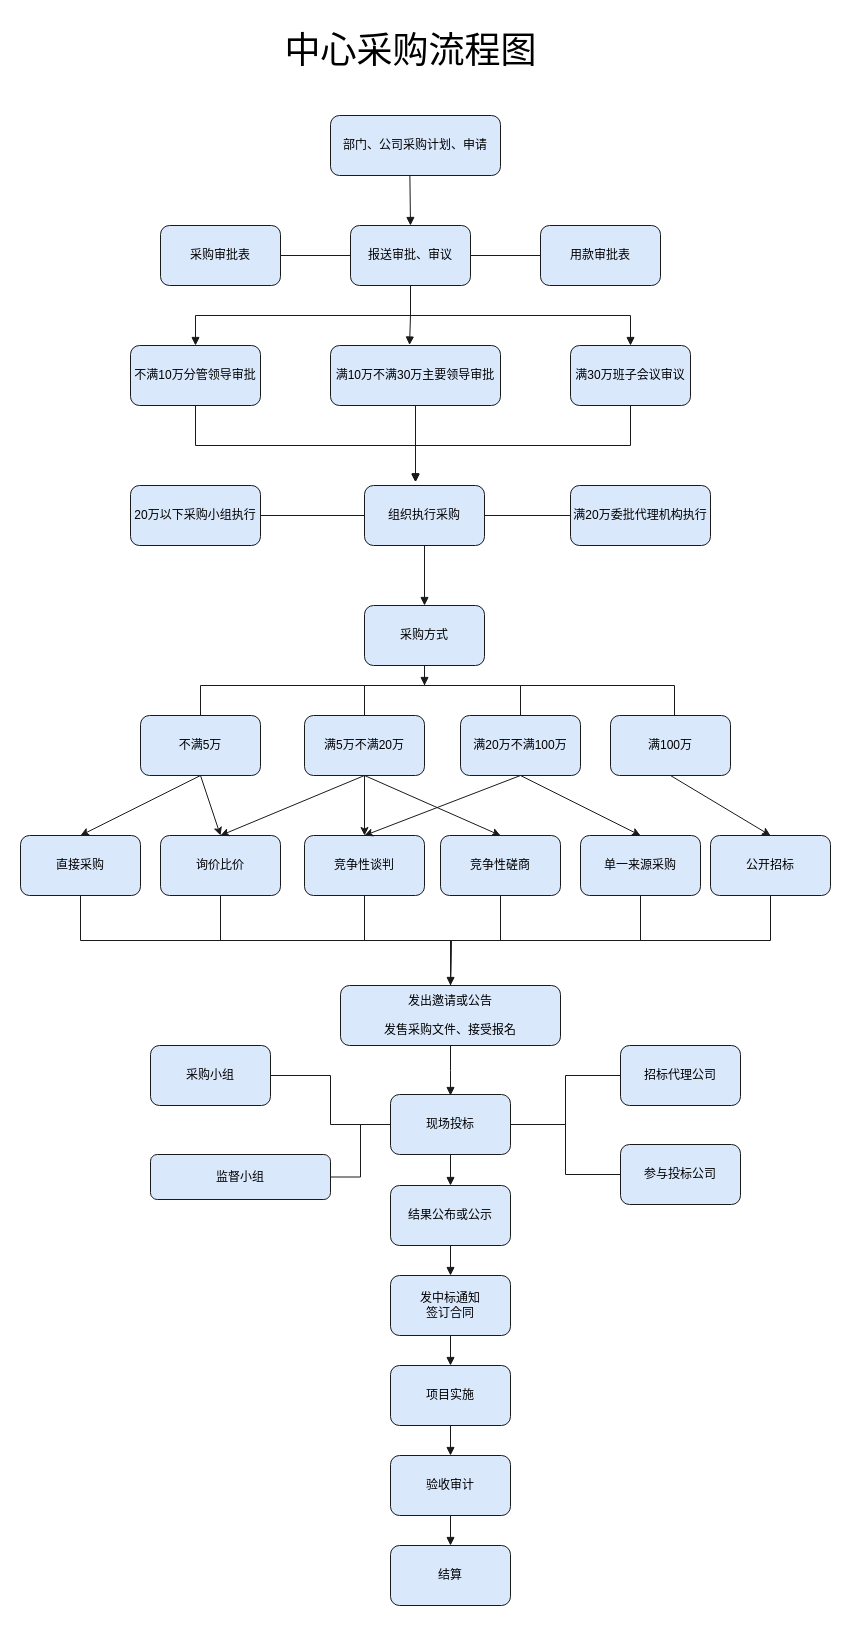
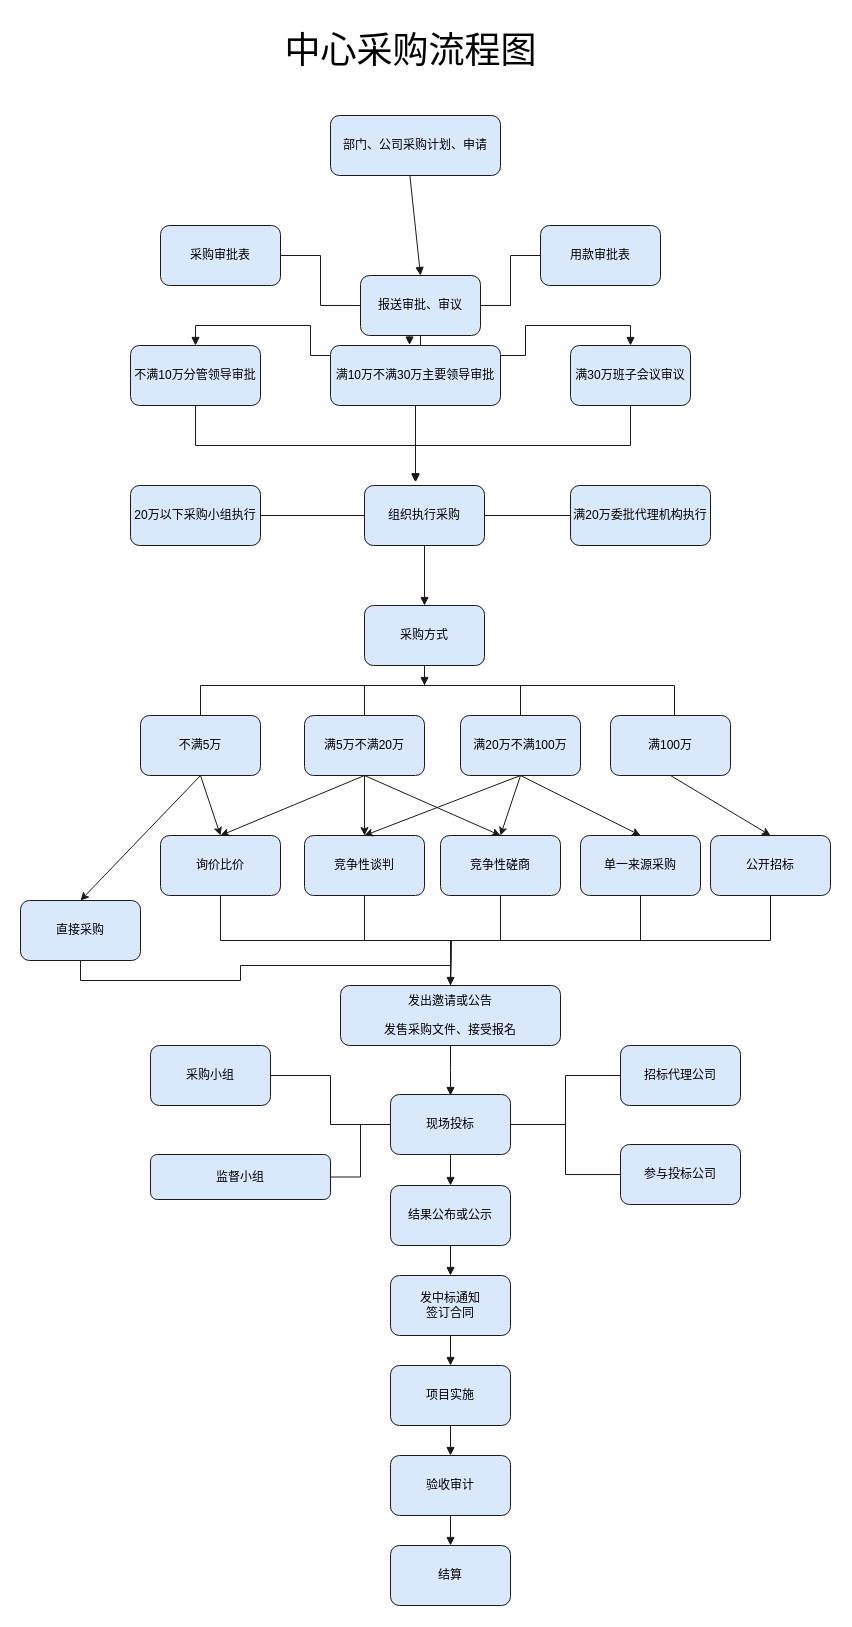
node "报送审批、审议": moved (411, 256) -> (421, 306)
edge "满20万不满100万" -> "竞争性磋商": added
node "直接采购": moved (81, 866) -> (81, 931)
